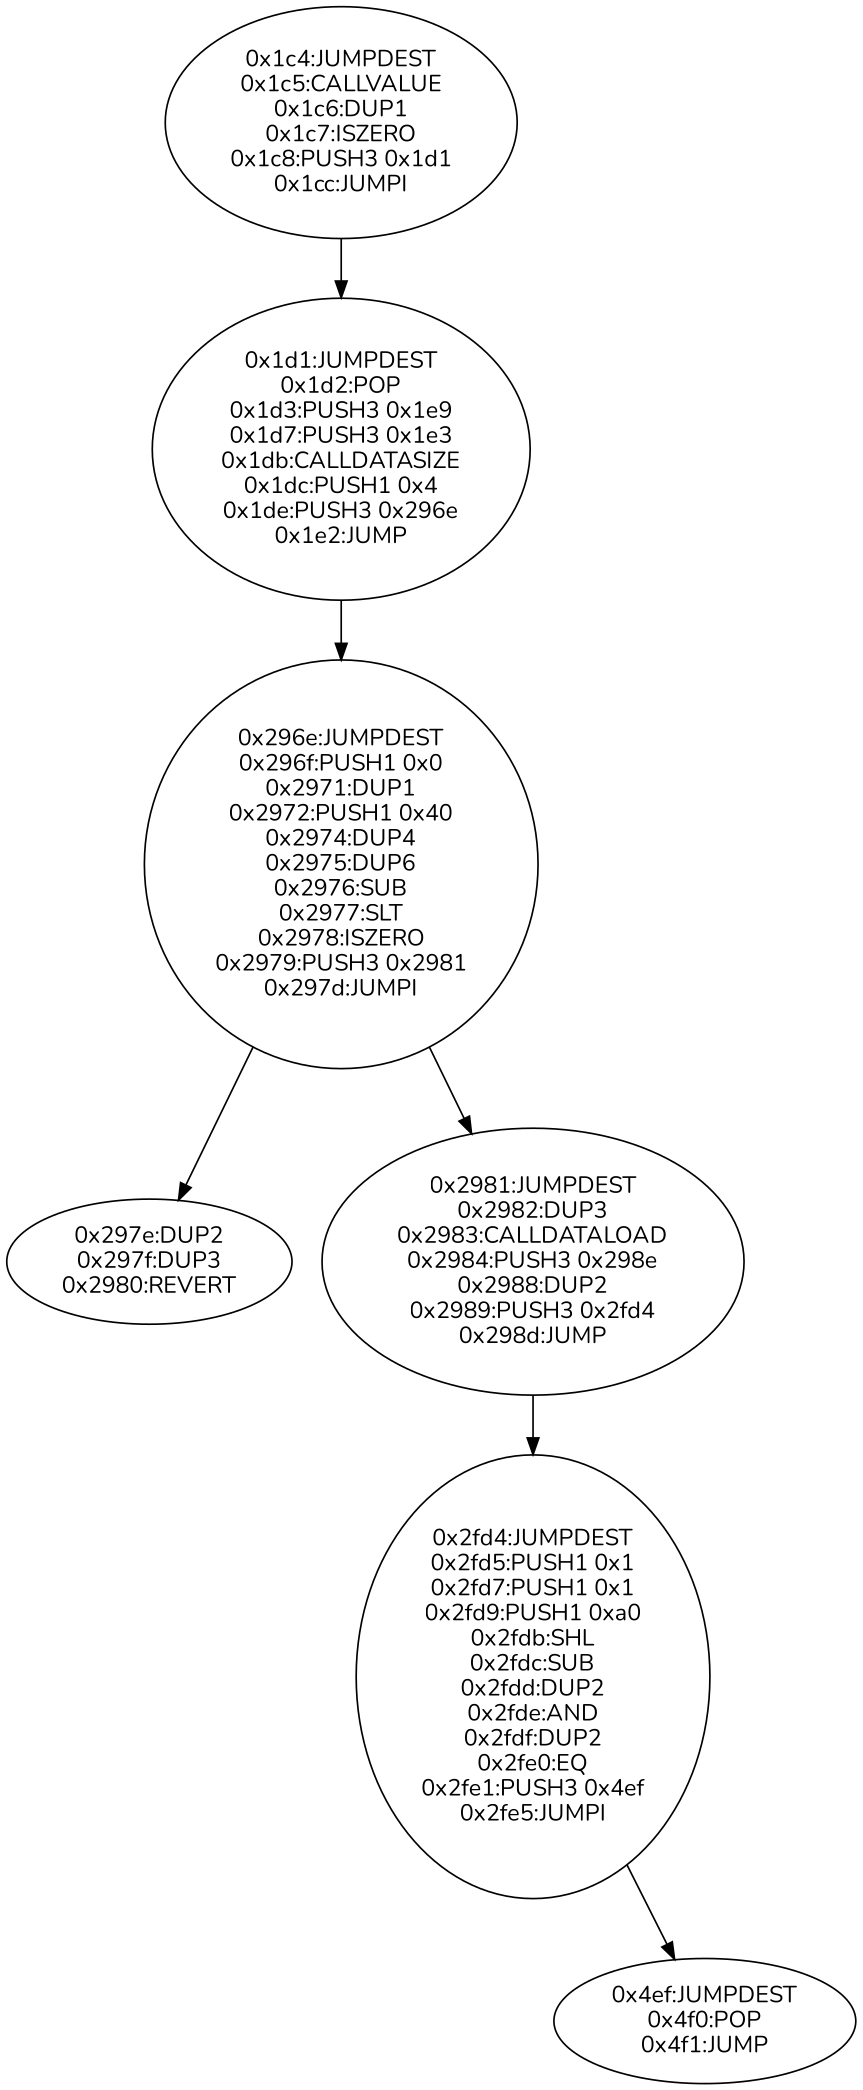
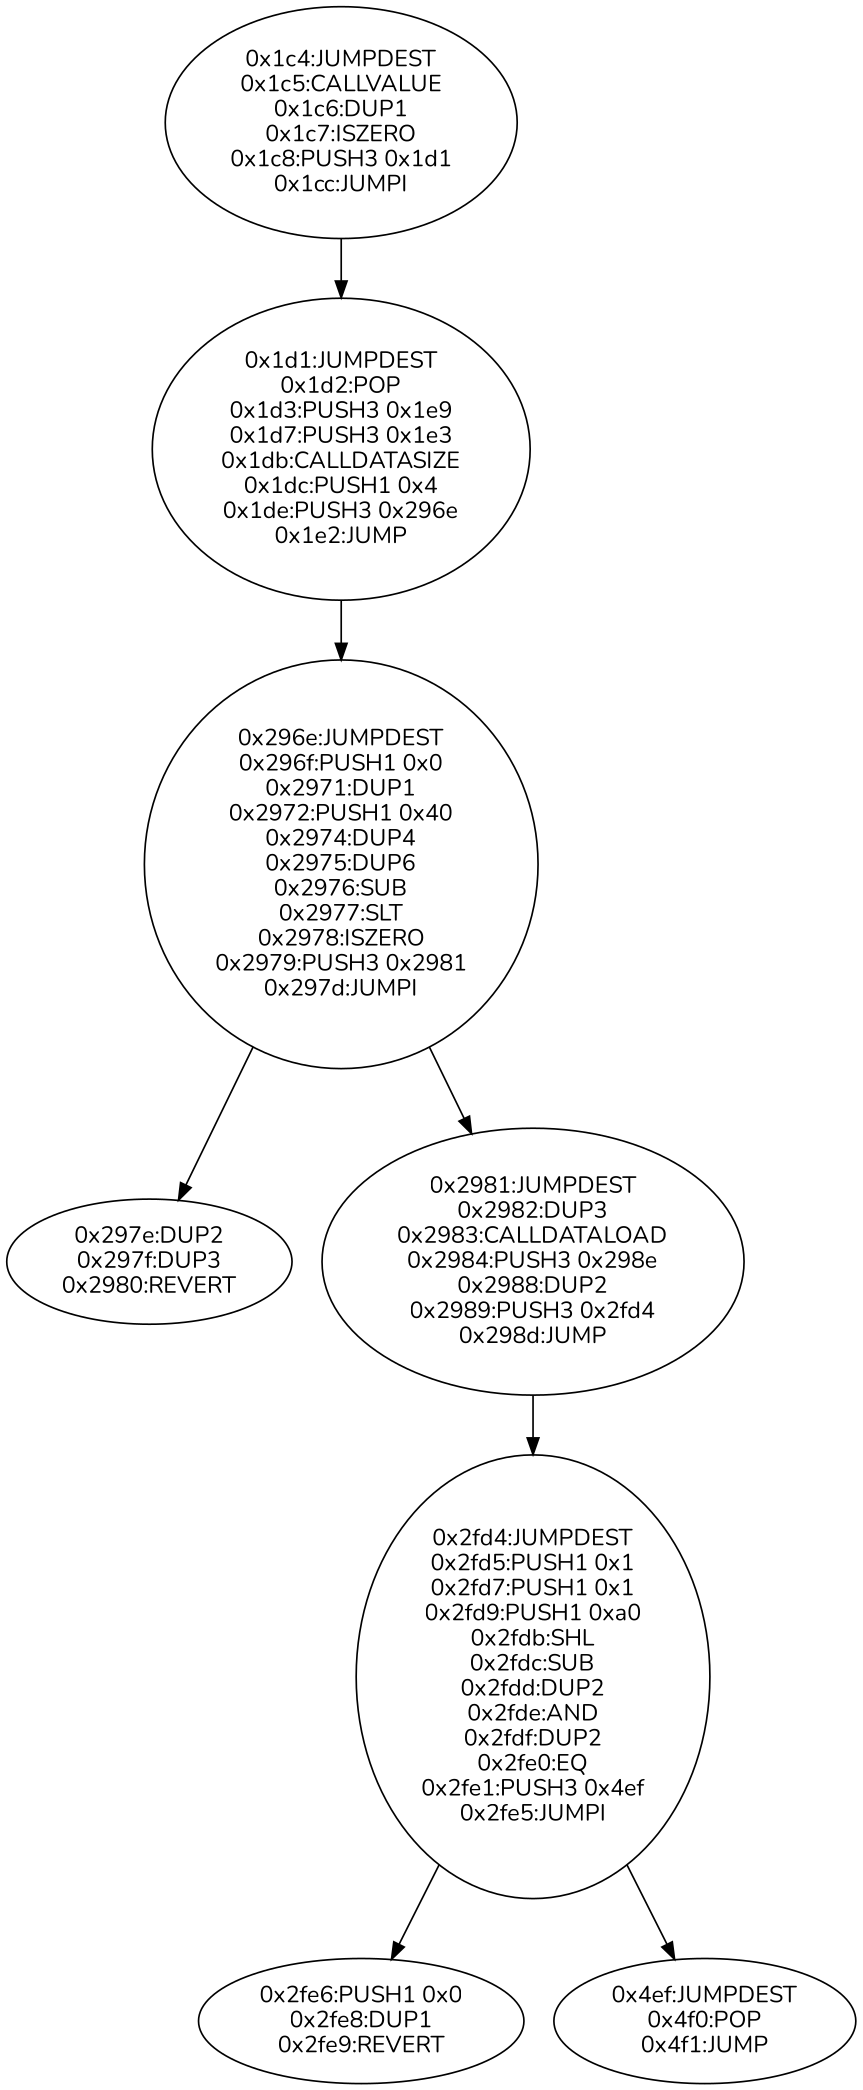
node "0x2fe6:PUSH1 0x0 0x2fe8:DUP1 0x2fe9:REVERT": added
